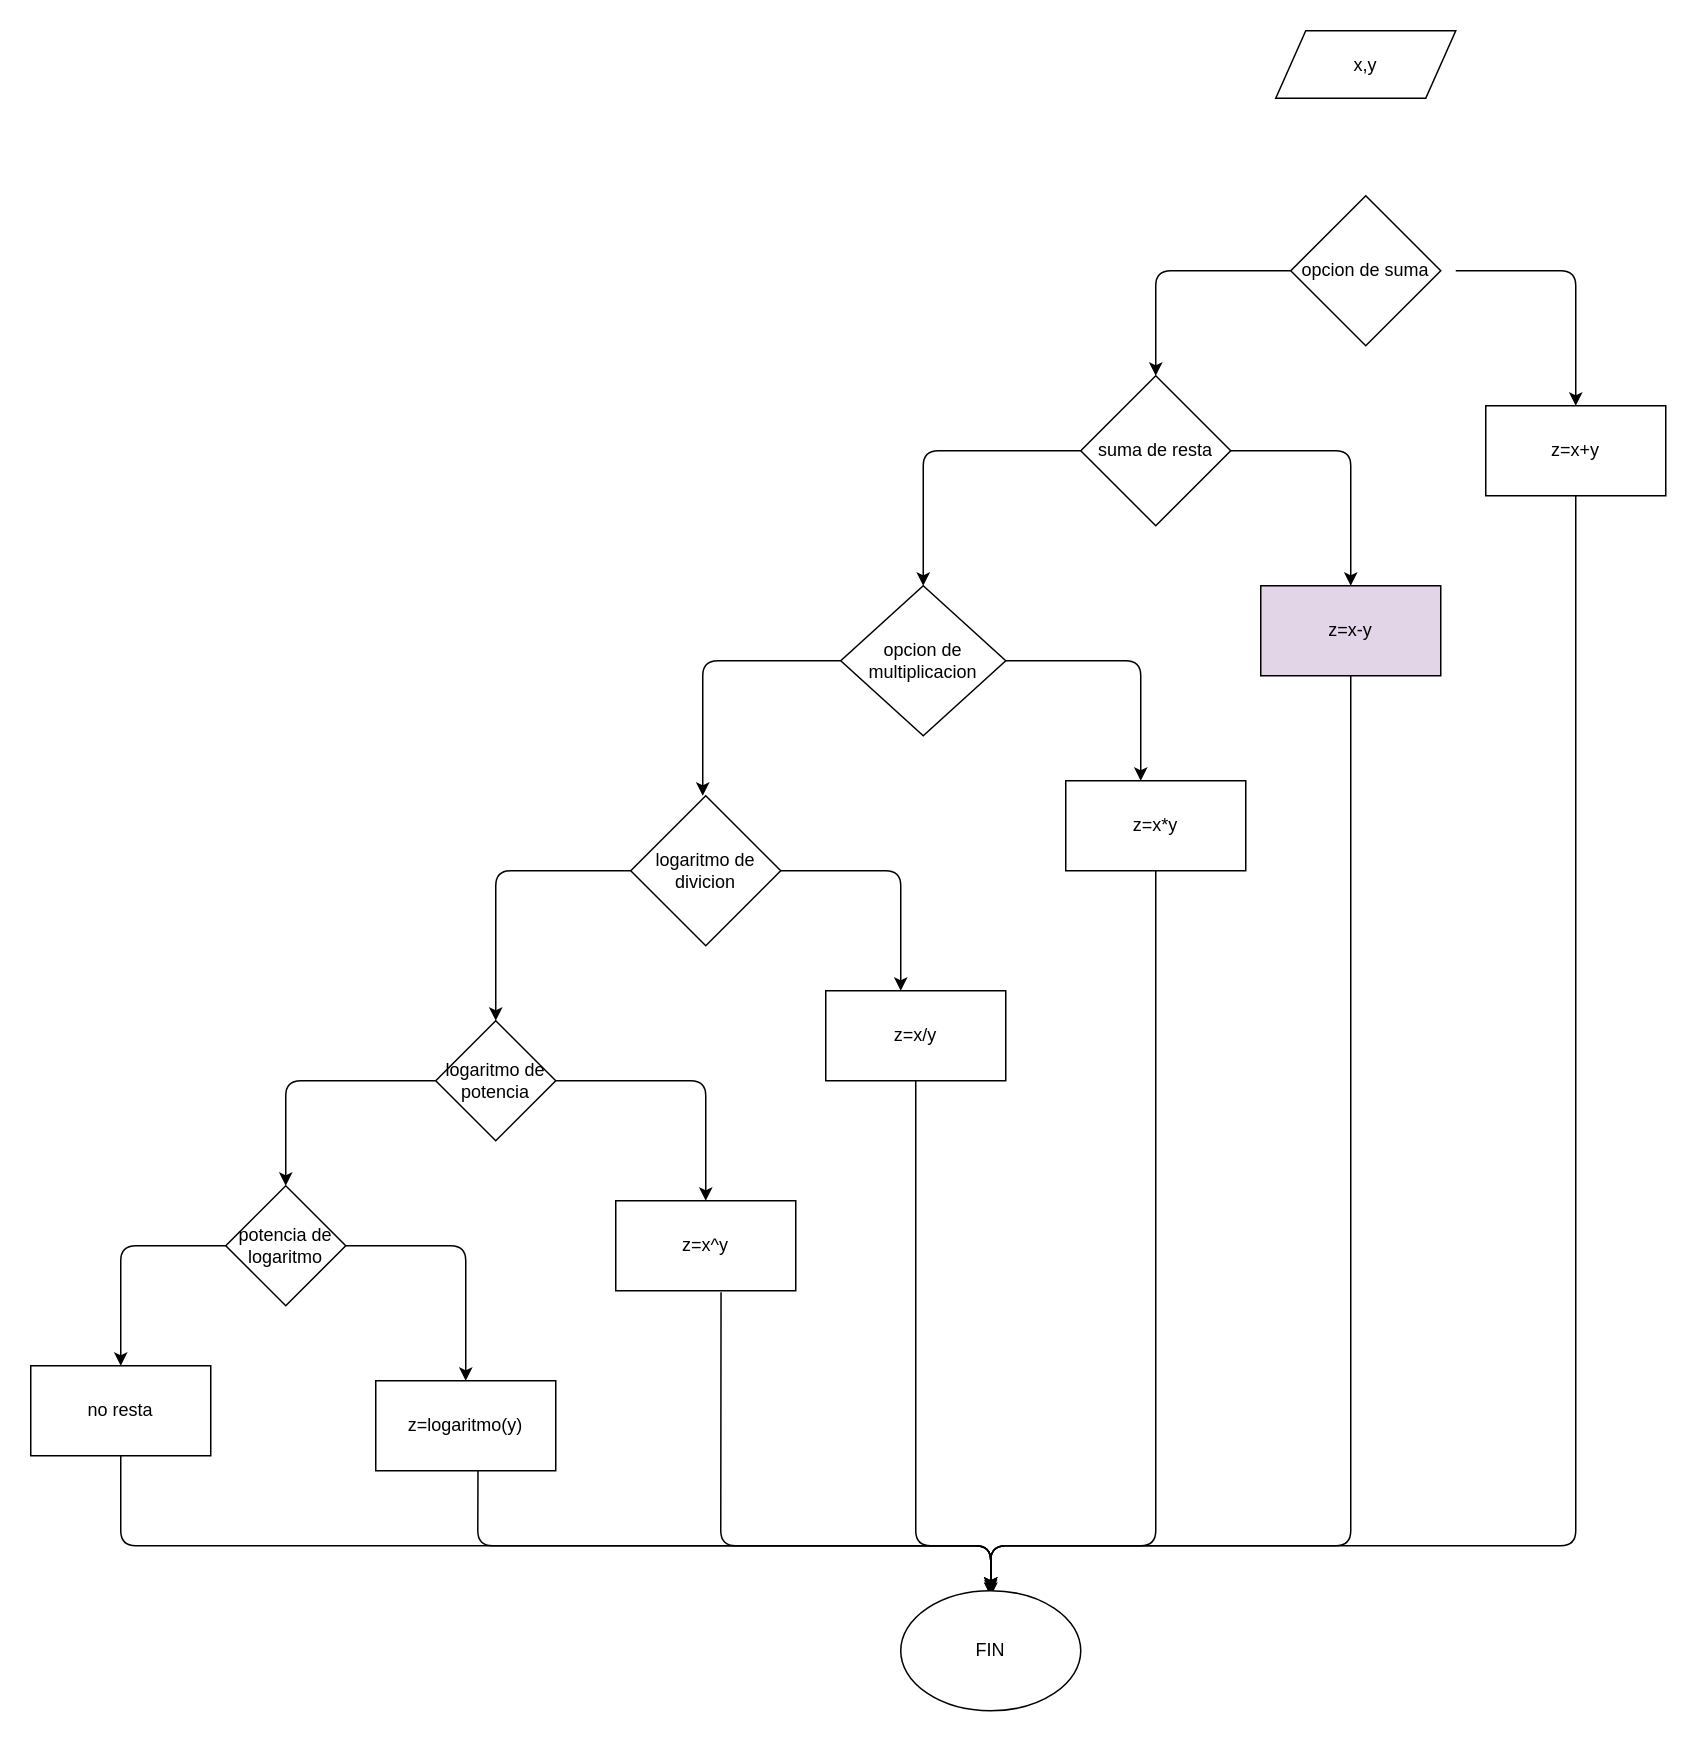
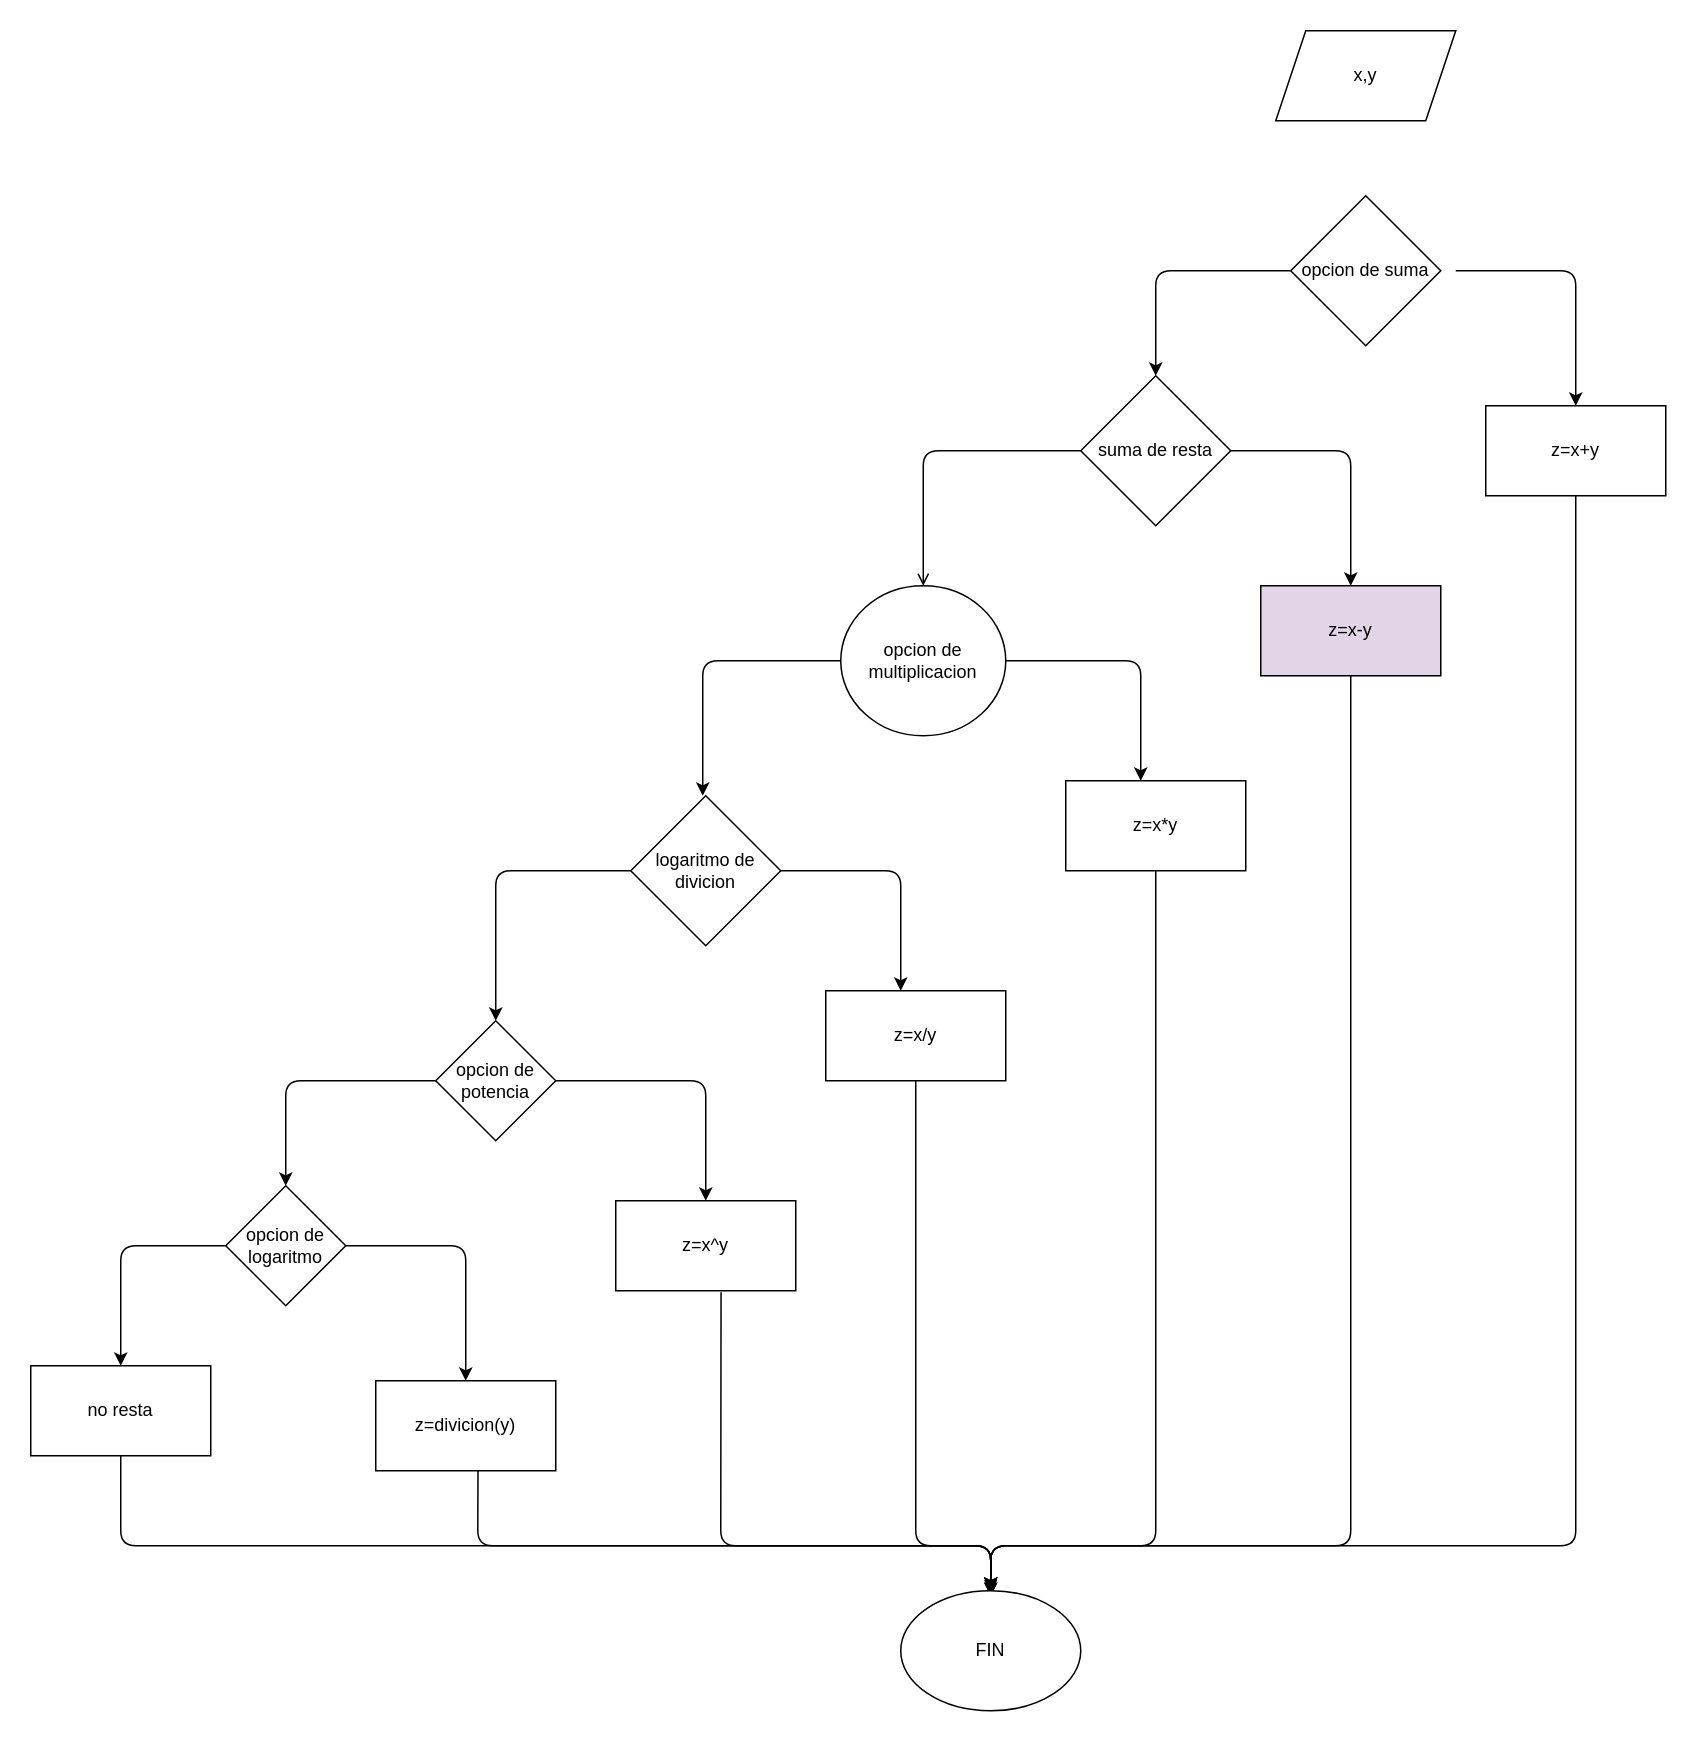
node "x,y": size 180x68 -> 180x90
edge "suma de resta" -> "opcion de multiplicacion": arrowhead classic -> open
node "opcion de multiplicacion": shape diamond -> ellipse
node "logaritmo de potencia": label "logaritmo de potencia" -> "opcion de potencia"
node "potencia de logaritmo": label "potencia de logaritmo" -> "opcion de logaritmo"
node "z=logaritmo(y)": label "z=logaritmo(y)" -> "z=divicion(y)"
